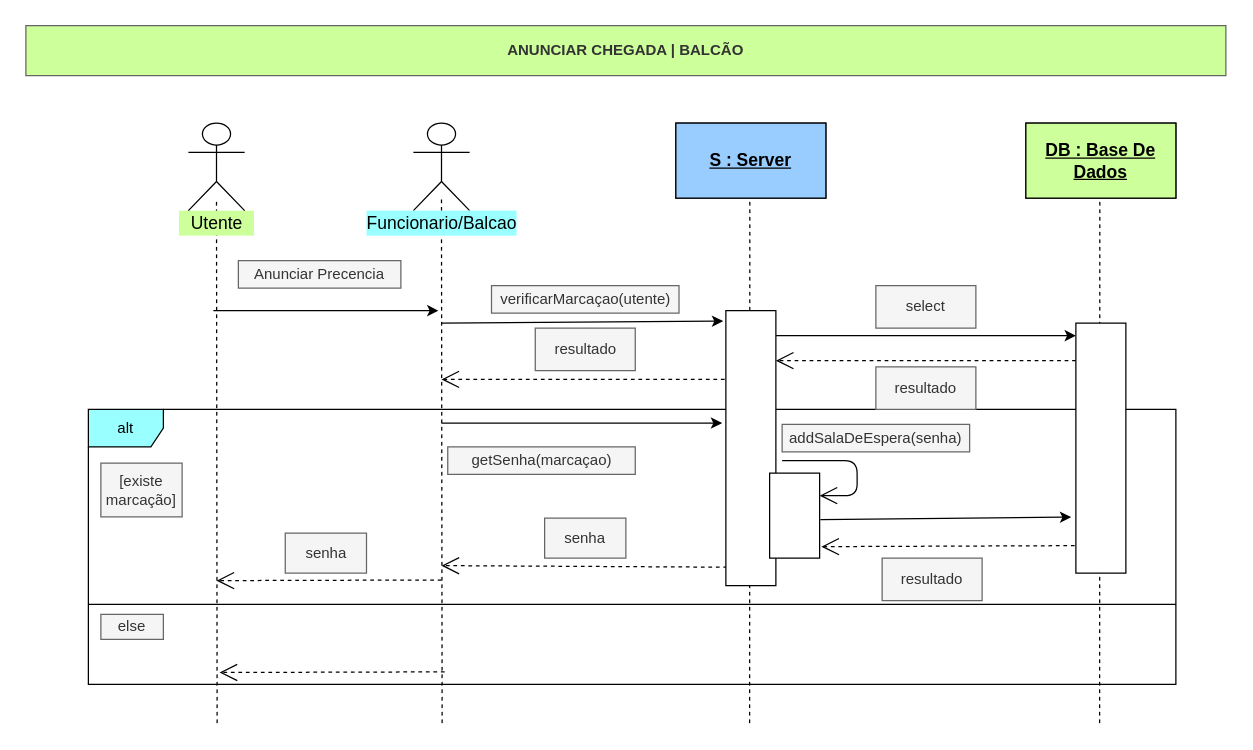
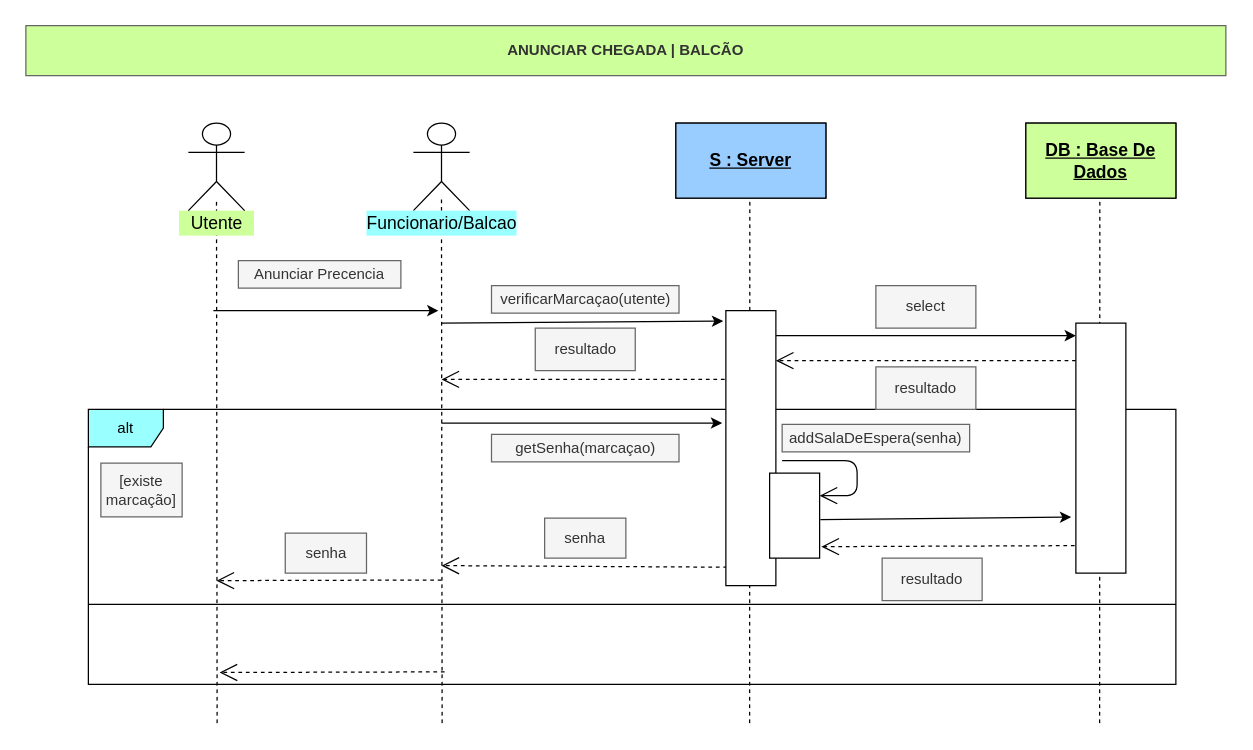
node "getSenha(marcaçao)": moved (541, 461) -> (585, 448)
node "else": removed
